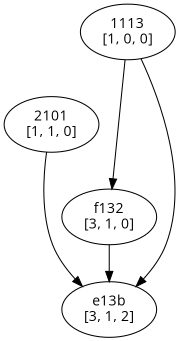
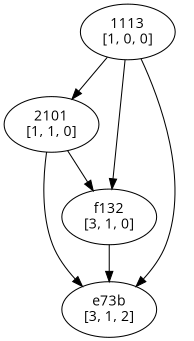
edge "1113 [1, 0, 0]" -> "2101 [1, 1, 0]": added
edge "2101 [1, 1, 0]" -> "f132 [3, 1, 0]": added
node "e13b [3, 1, 2]": label "e13b [3, 1, 2]" -> "e73b [3, 1, 2]"
